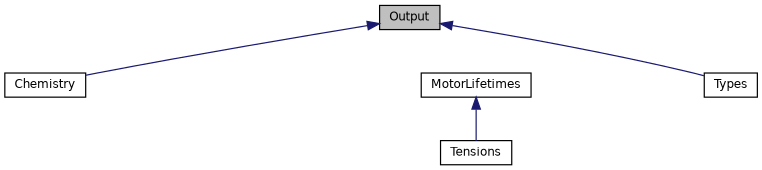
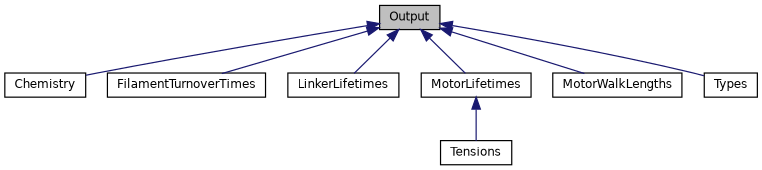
edge "MotorLifetimes" -> "Output": added
node "FilamentTurnoverTimes": added
node "LinkerLifetimes": added
node "MotorWalkLengths": added
